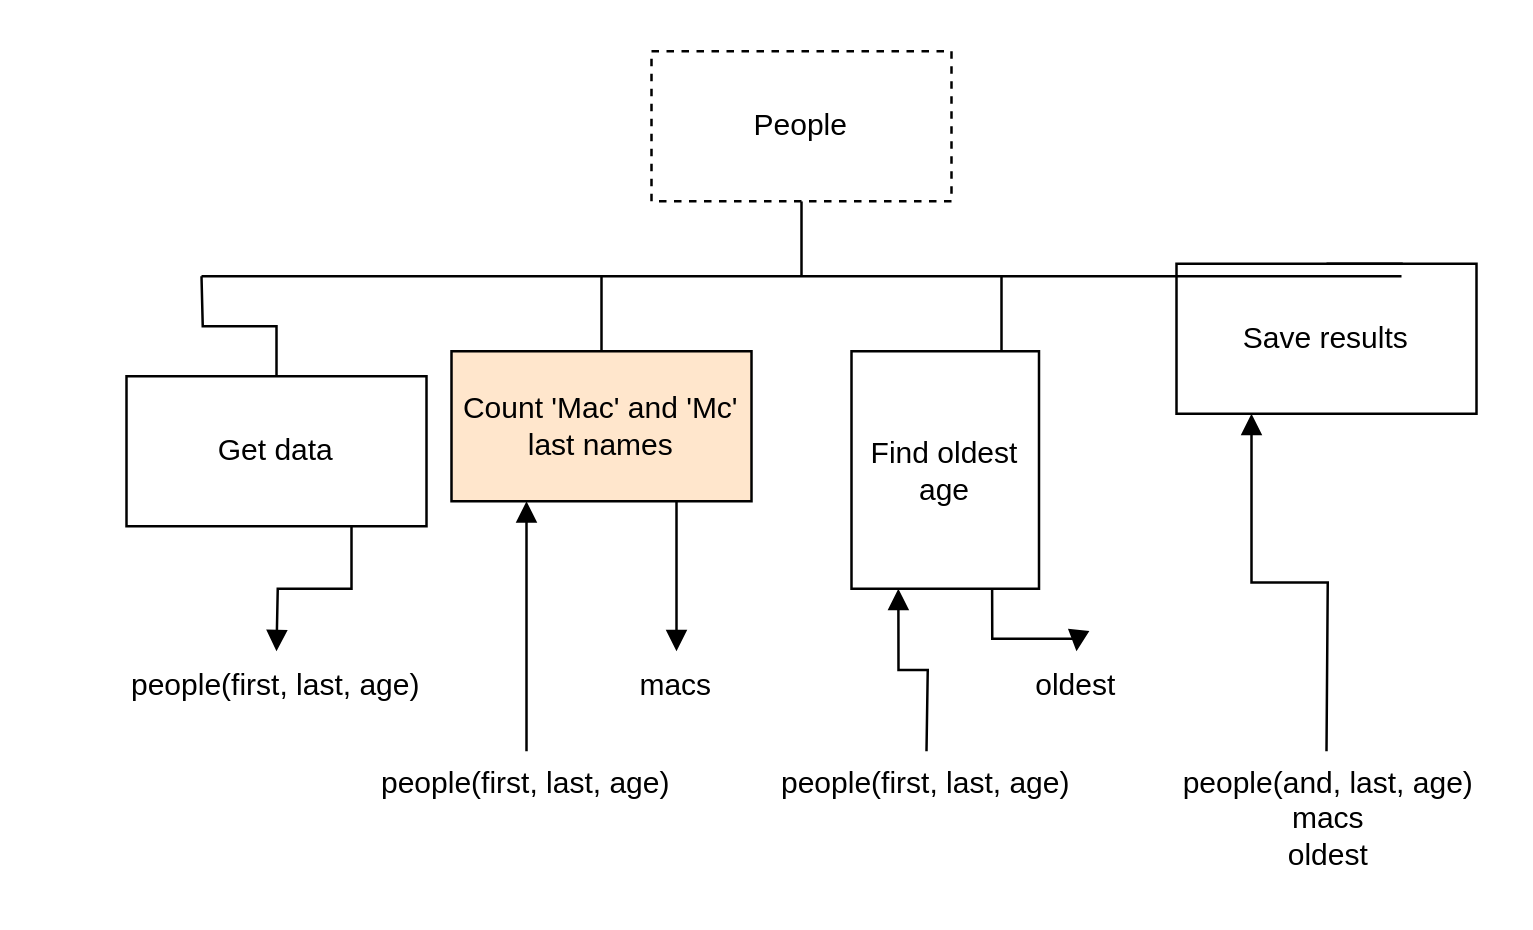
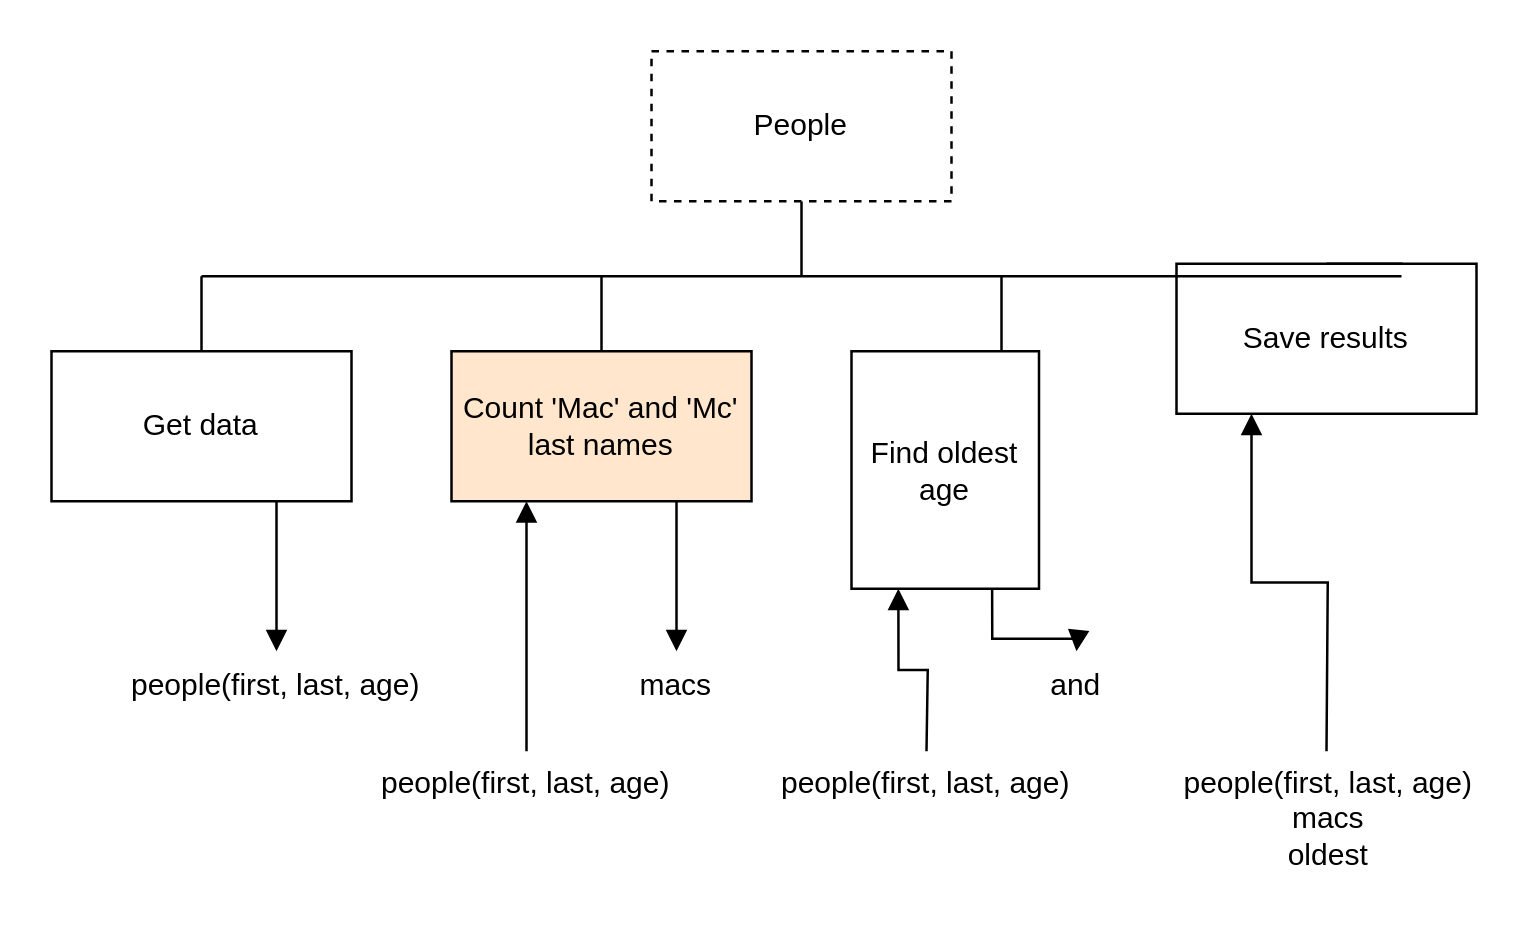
node "Get data": moved (276, 451) -> (201, 426)
node "oldest": label "oldest" -> "and"
node "people(and, last, age) macs oldest": label "people(and, last, age) macs oldest" -> "people(first, last, age) macs oldest"
